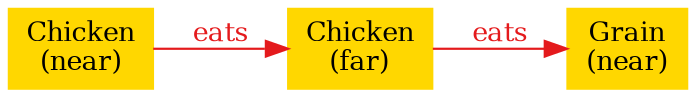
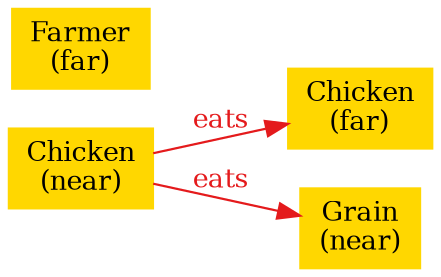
node "Farmer (far)": added
edge "Chicken (far)" -> "Grain (near)": now "Chicken (near)" -> "Grain (near)"
